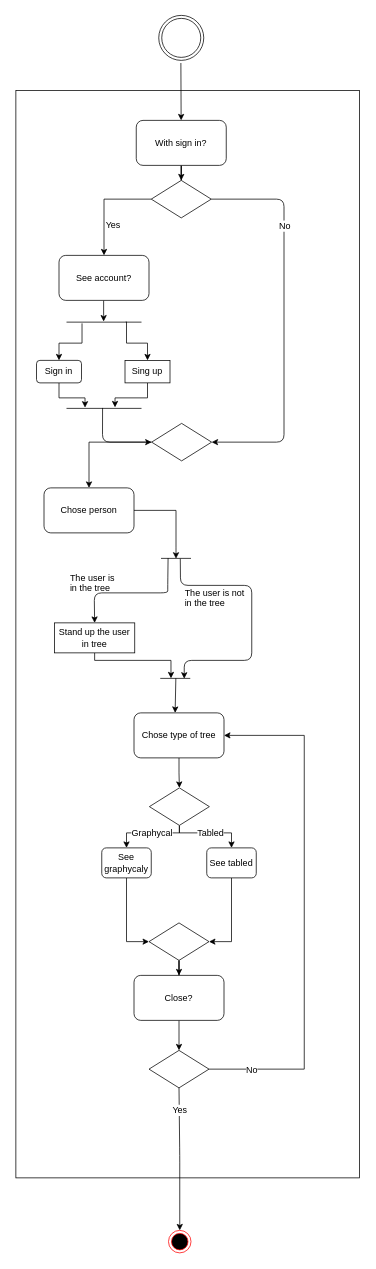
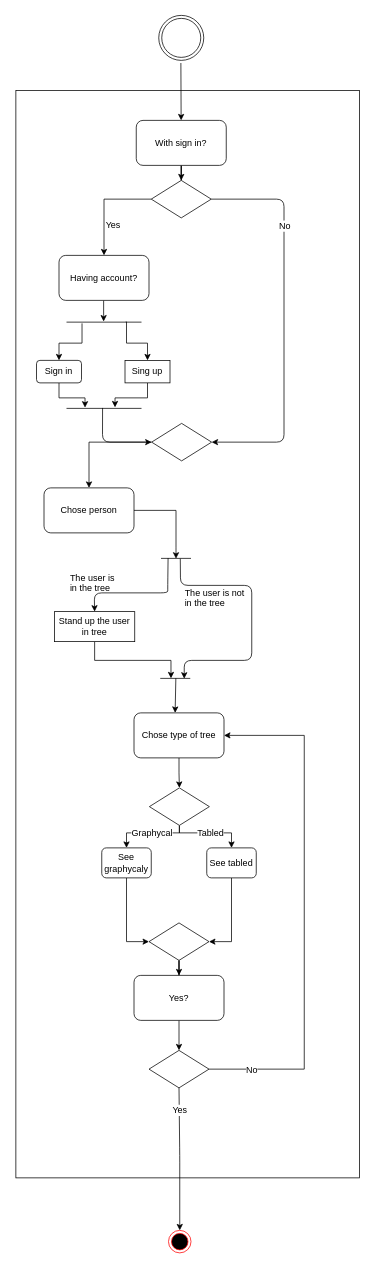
node "See account?": label "See account?" -> "Having account?"
node "Stand up the user in tree": moved (95, 638) -> (95, 627)
node "Close?": label "Close?" -> "Yes?"
